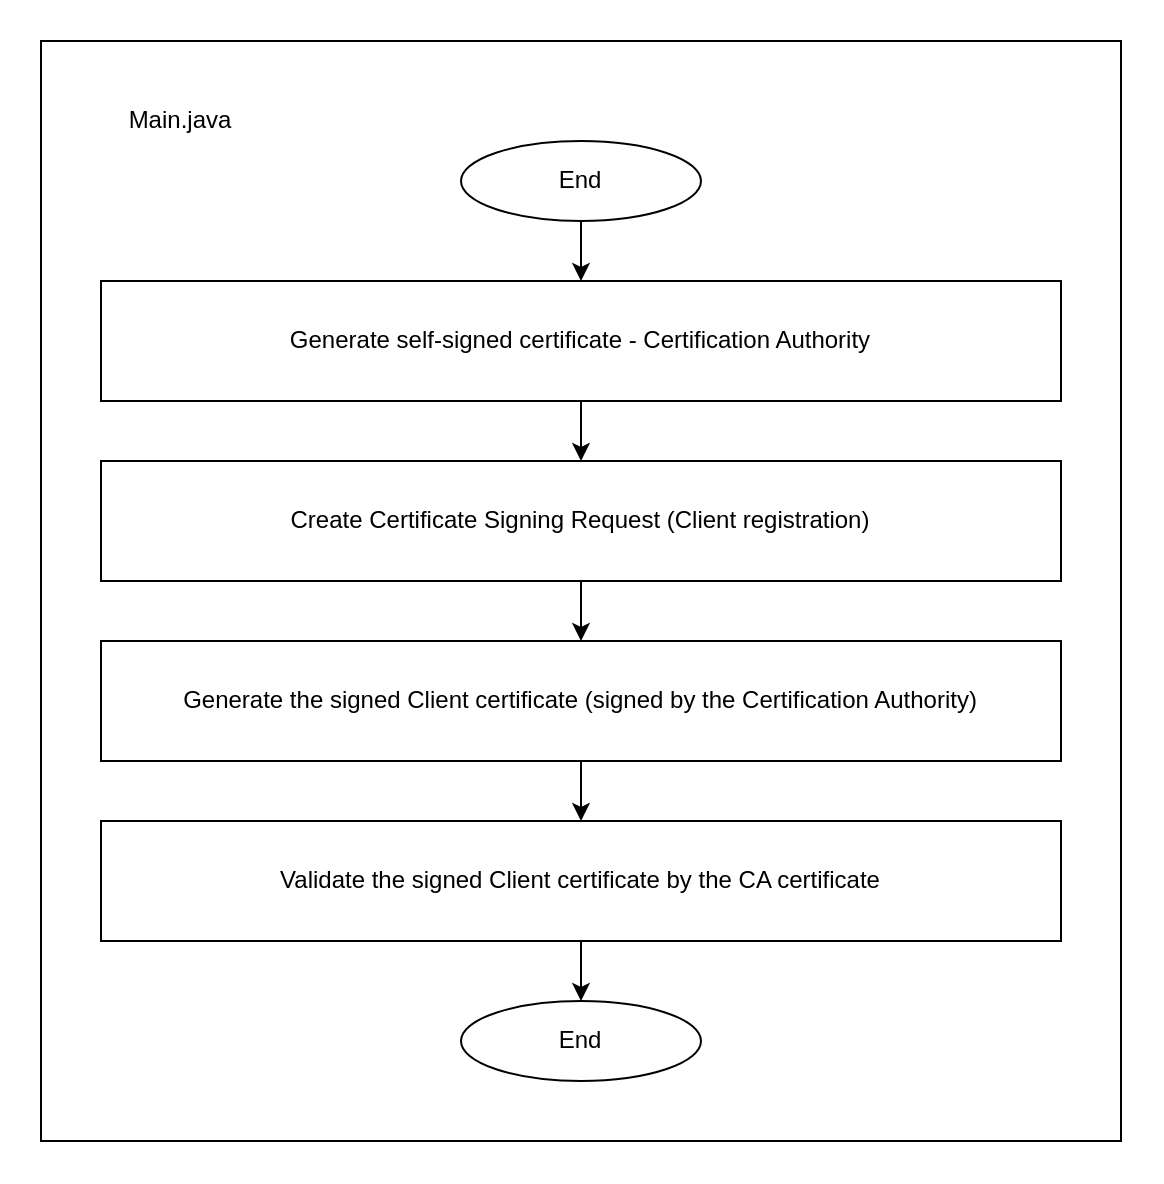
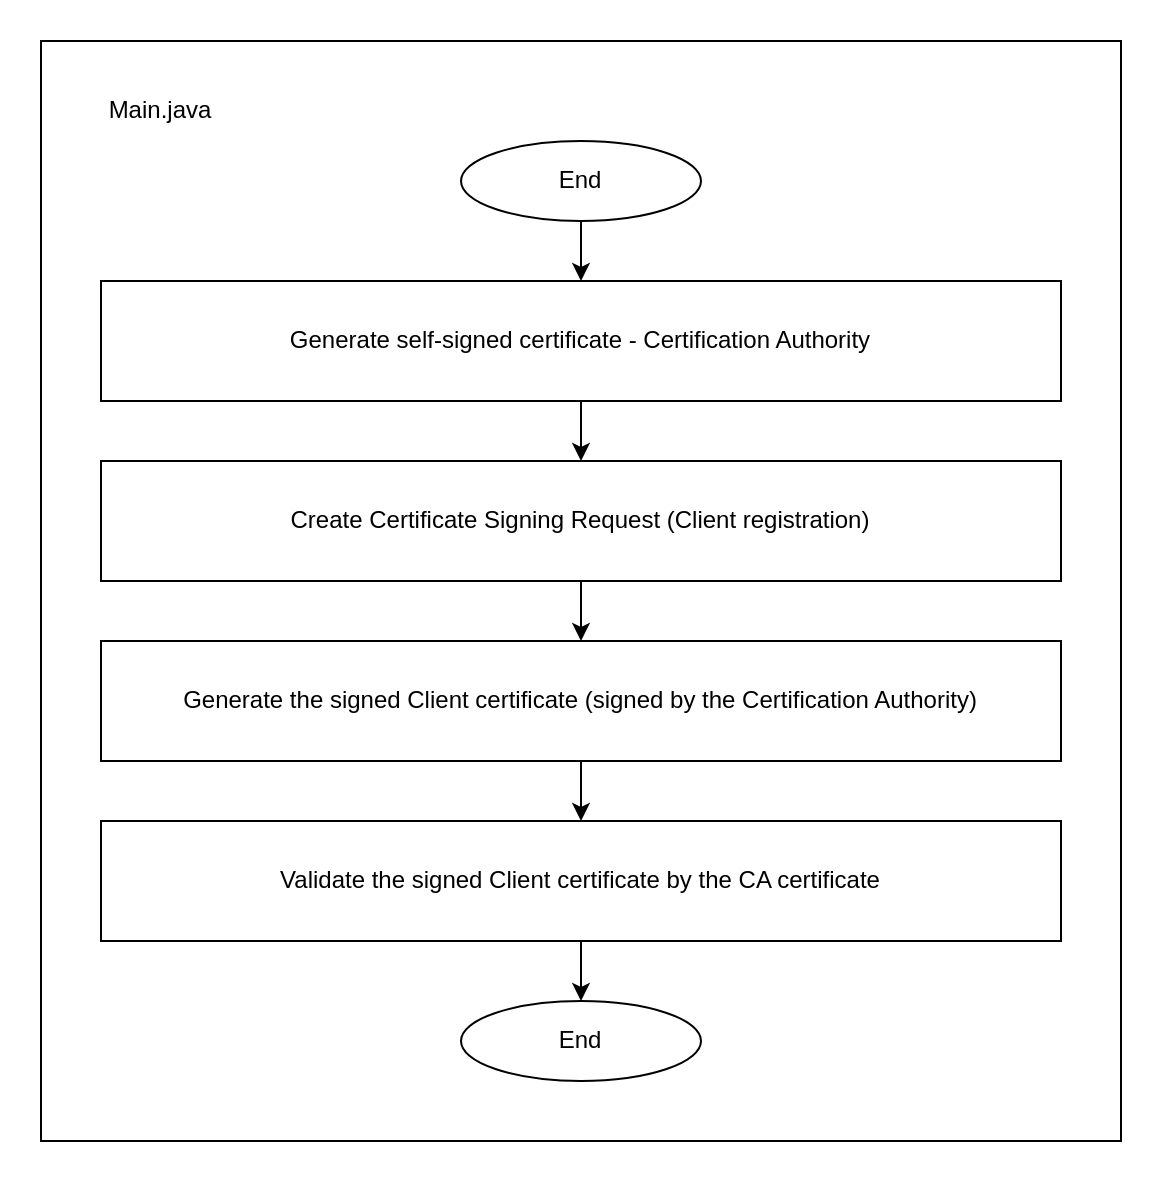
node "Main.java": moved (181, 121) -> (161, 111)
